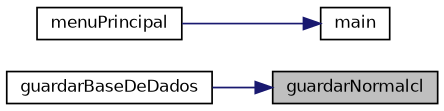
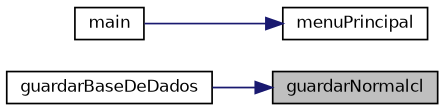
edge "menuPrincipal" -> "main": reversed
